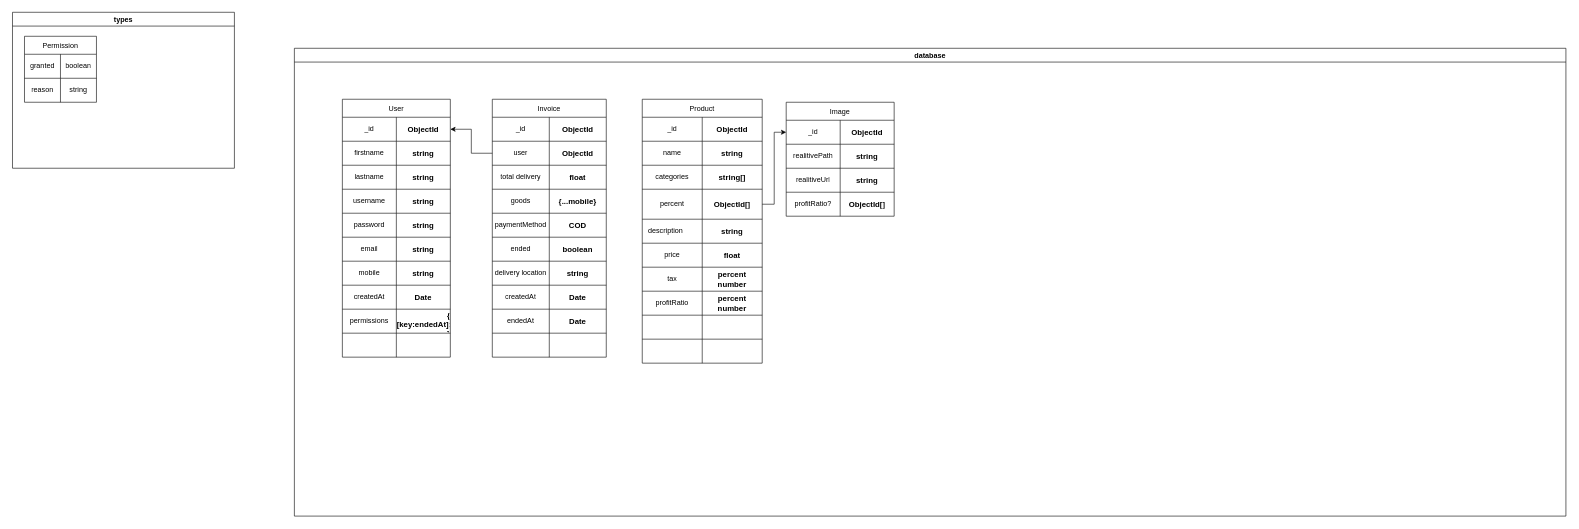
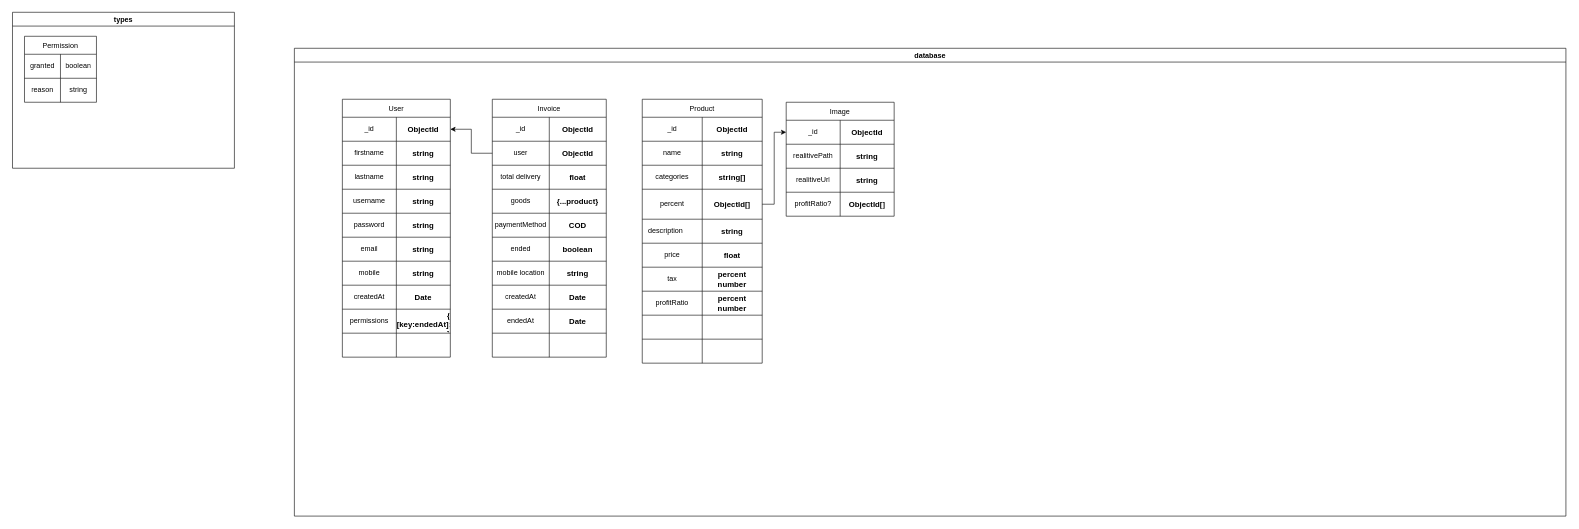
node "{...mobile}": label "{...mobile}" -> "{...product}"
node "delivery location": label "delivery location" -> "mobile location"
